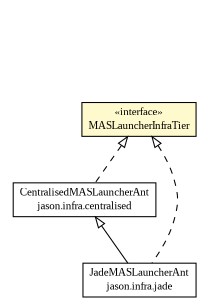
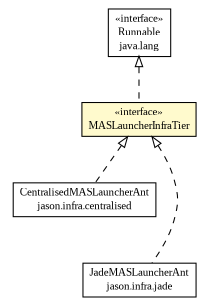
node "Runnable": added
edge "JadeMASLauncherAnt" -> "CentralisedMASLauncherAnt": removed
